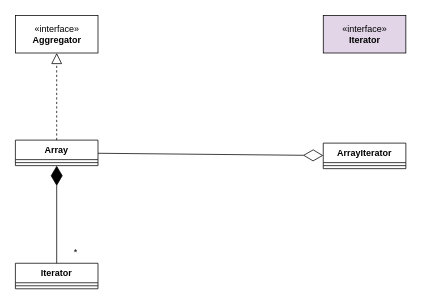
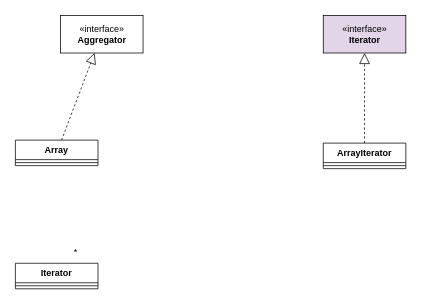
node "«interface» Aggregator": moved (57, 34) -> (102, 34)
edge "ArrayIterator" -> "«interface» Iterator": added
edge "Array" -> "ArrayIterator": removed
edge "Iterator" -> "Array": removed
